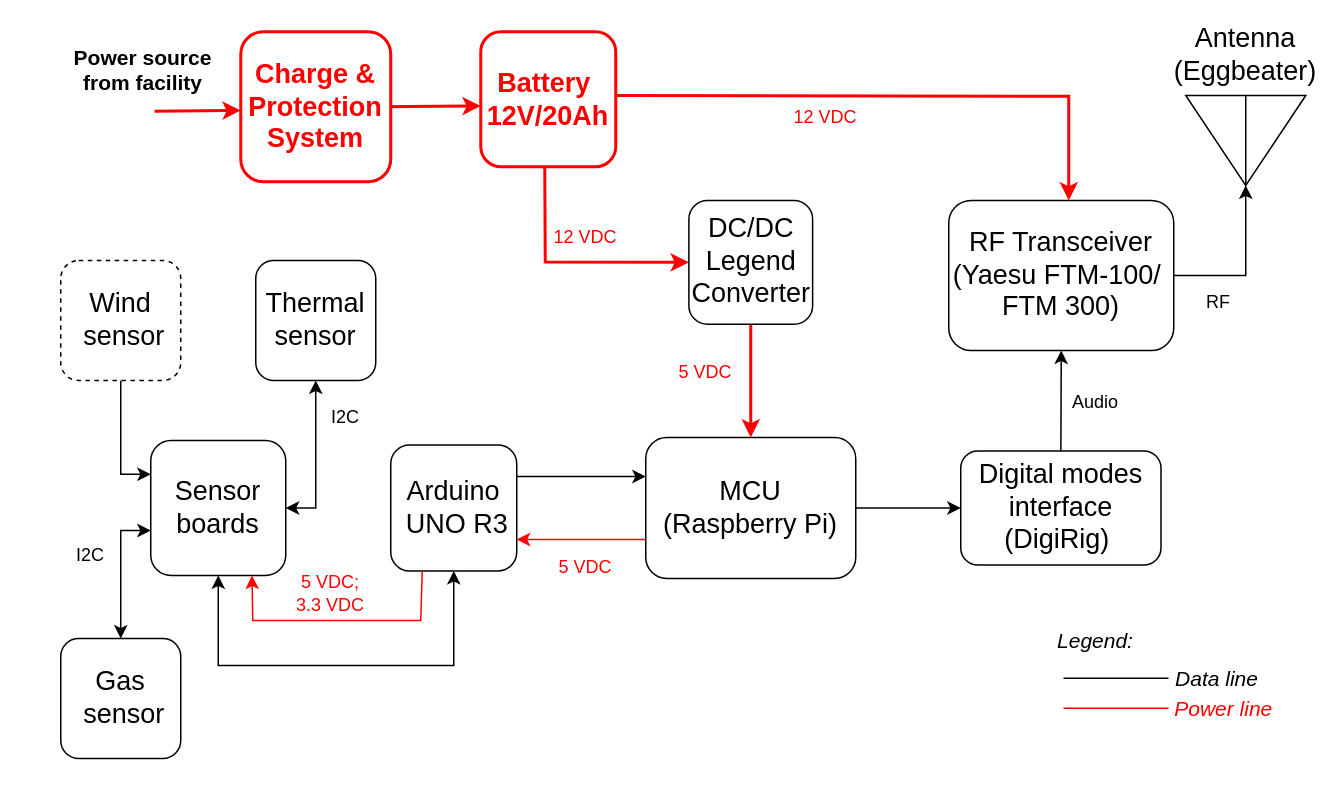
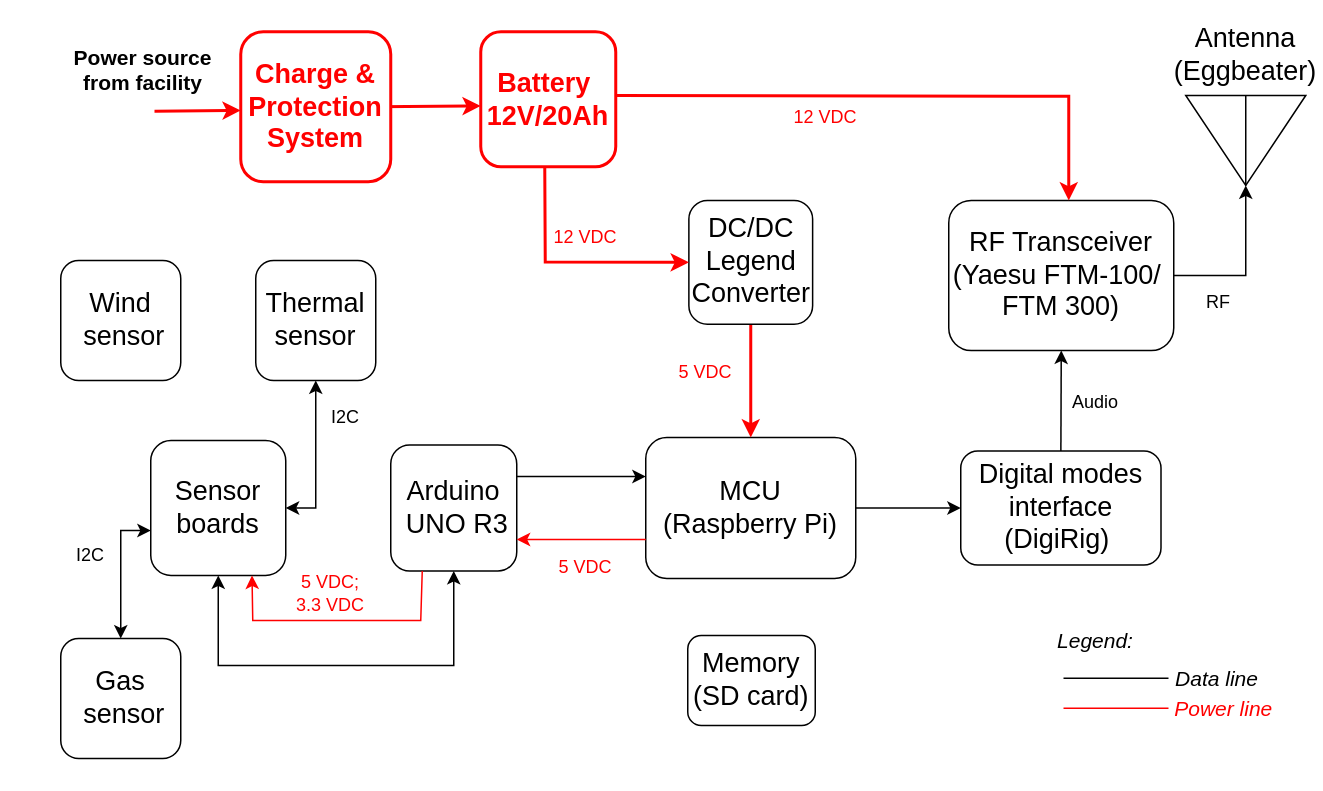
node "Wind sensor": style dashed -> solid
edge "Wind sensor" -> "Sensor boards": removed
node "Memory (SD card)": added
